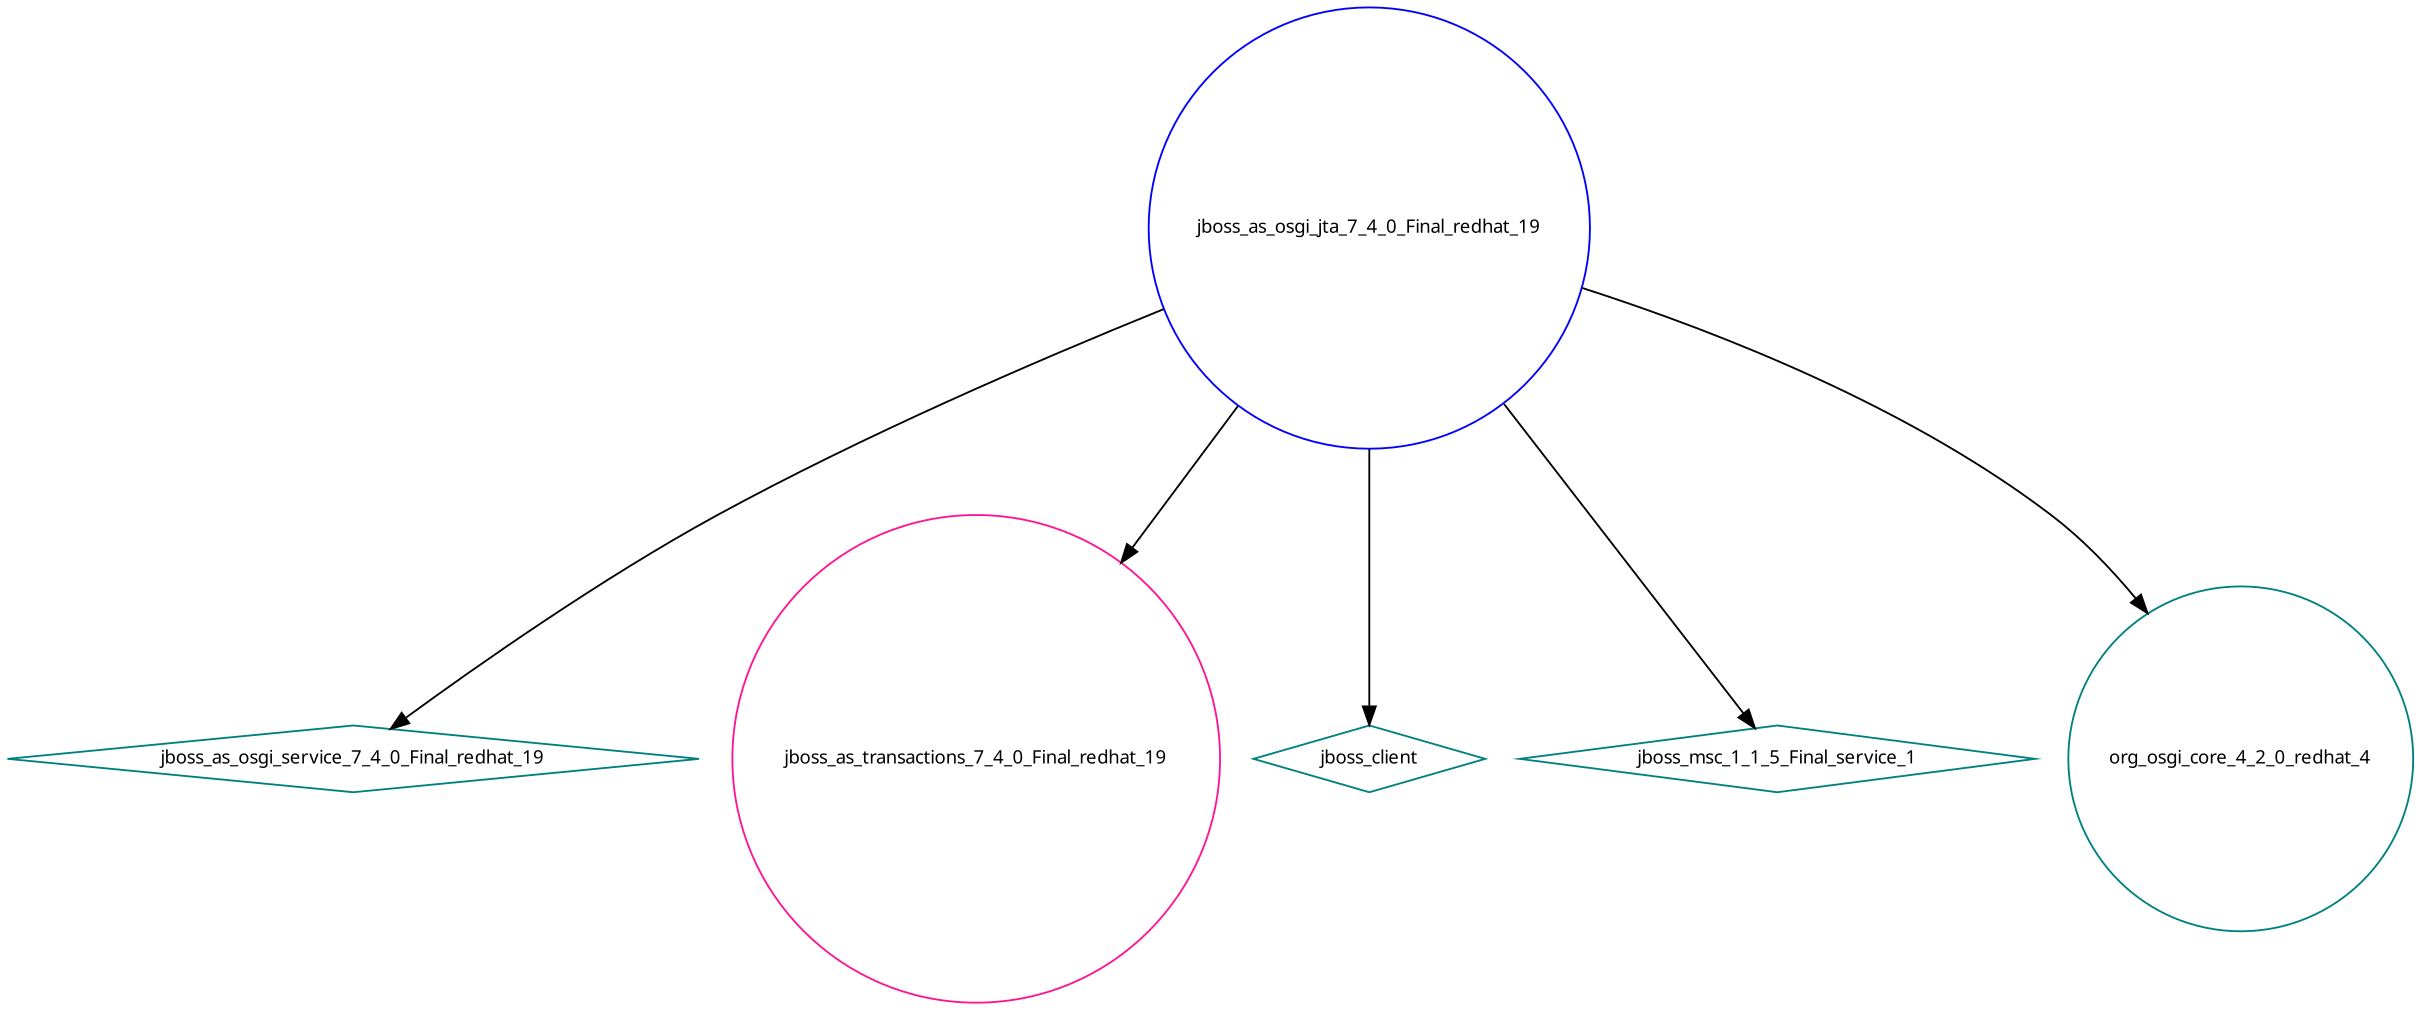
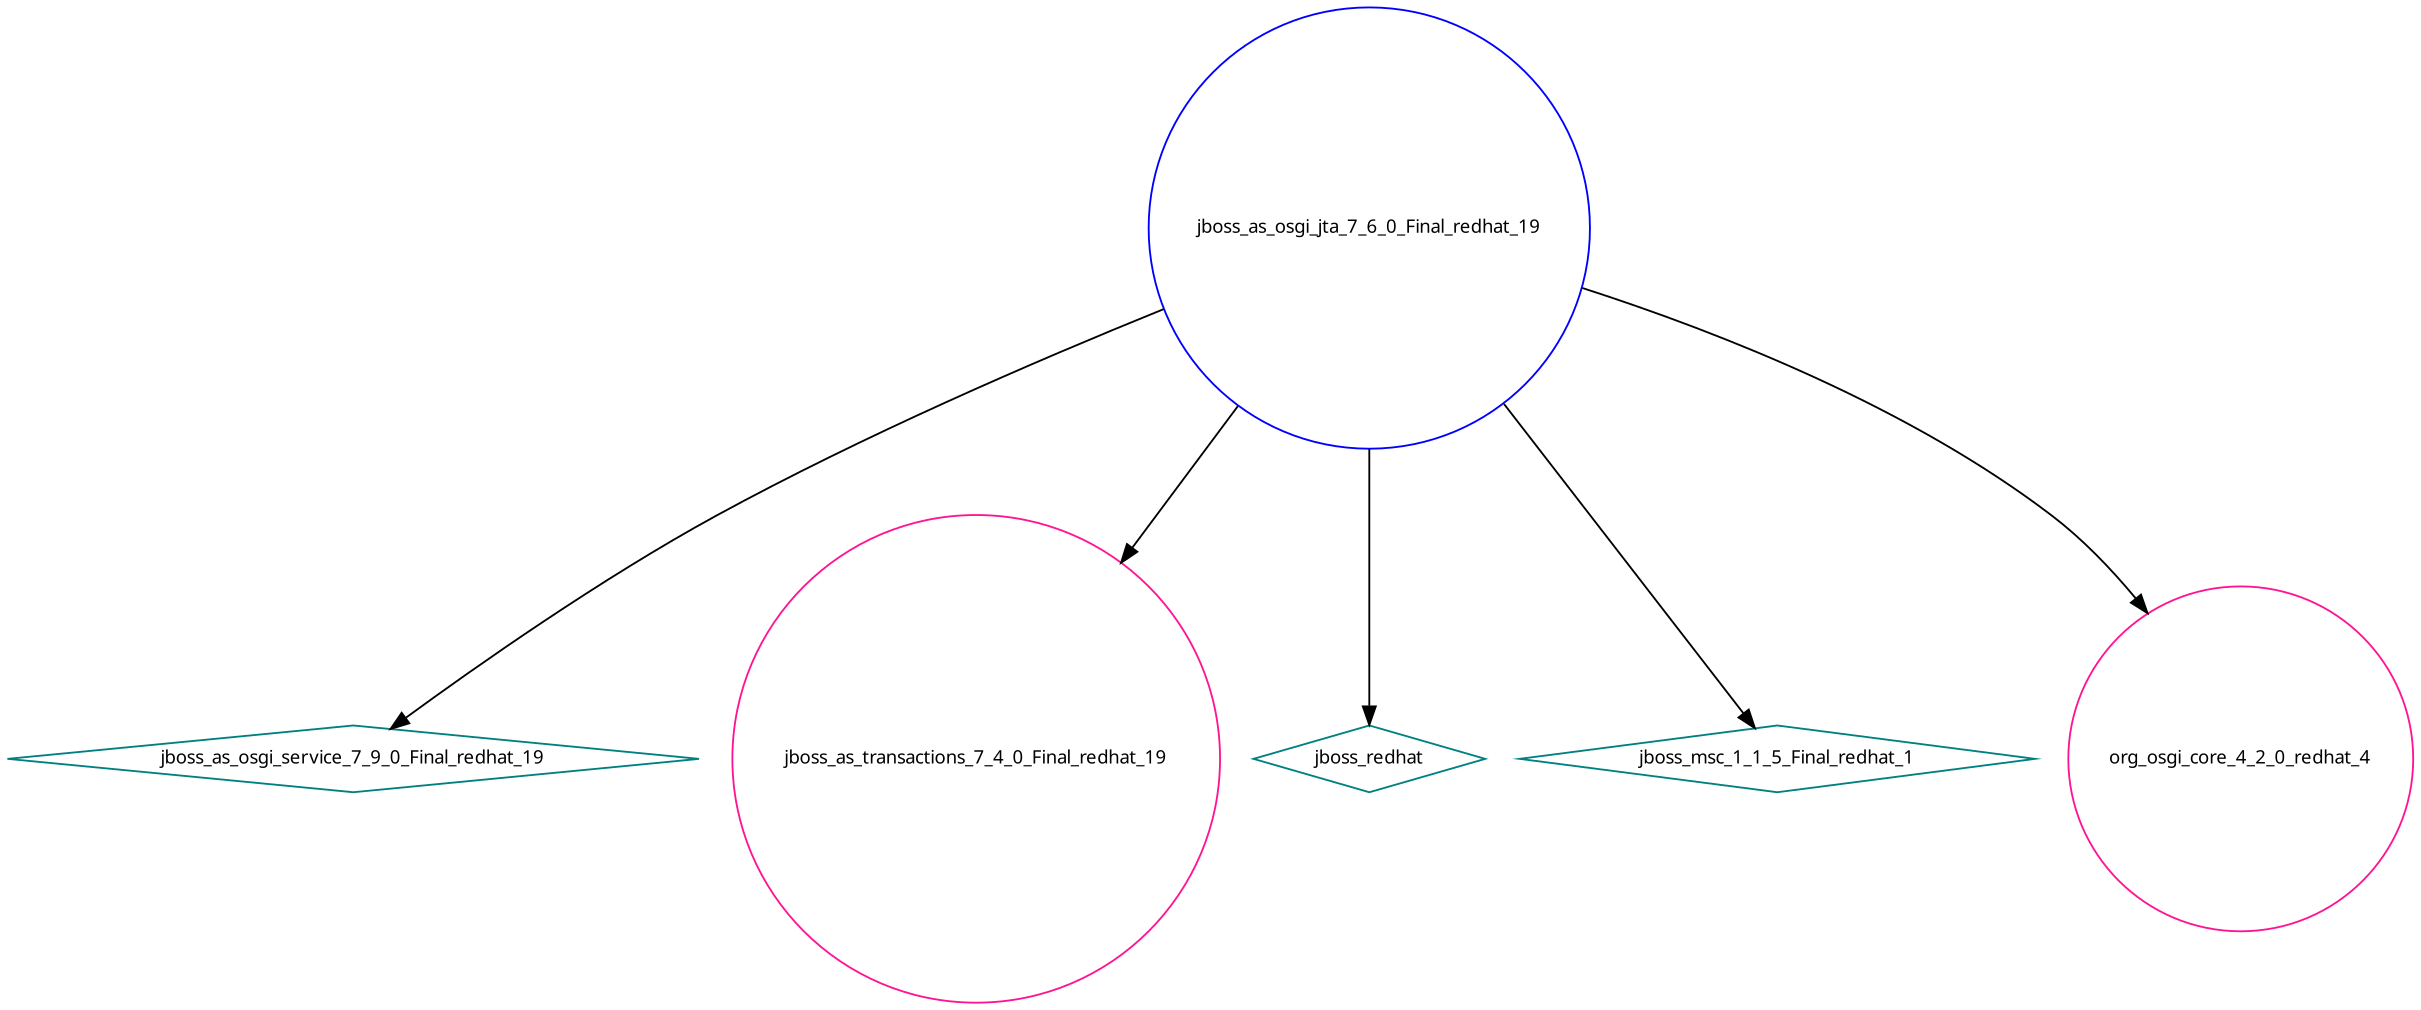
node "jboss_as_osgi_jta_7_4_0_Final_redhat_19": label "jboss_as_osgi_jta_7_4_0_Final_redhat_19" -> "jboss_as_osgi_jta_7_6_0_Final_redhat_19"
node "jboss_as_osgi_service_7_4_0_Final_redhat_19": label "jboss_as_osgi_service_7_4_0_Final_redhat_19" -> "jboss_as_osgi_service_7_9_0_Final_redhat_19"
node "jboss_client": label "jboss_client" -> "jboss_redhat"
node "jboss_msc_1_1_5_Final_service_1": label "jboss_msc_1_1_5_Final_service_1" -> "jboss_msc_1_1_5_Final_redhat_1"
node "org_osgi_core_4_2_0_redhat_4": color teal -> deeppink
